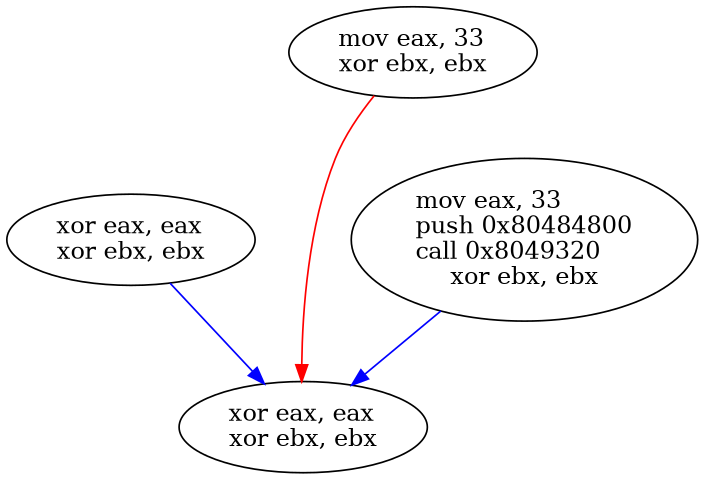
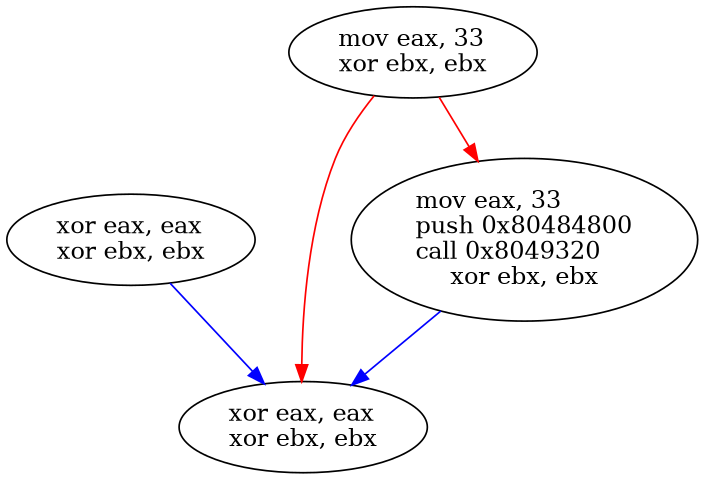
edge "mov eax, 33 xor ebx, ebx" -> "mov eax, 33 push 0x80484800 call 0x8049320 xor ebx, ebx": added
